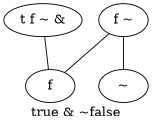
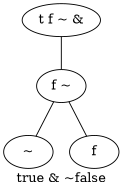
edge "t f ~ &" -- "f": now "t f ~ &" -- "f ~"
